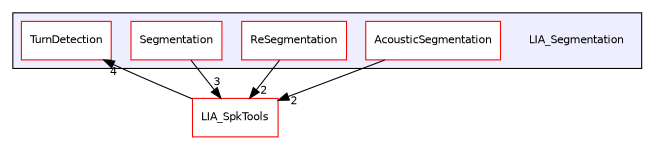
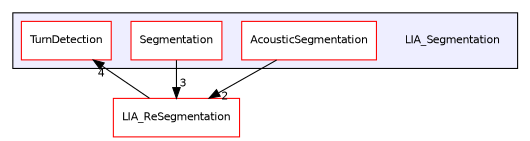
node "ReSegmentation": removed
node "LIA_SpkTools": label "LIA_SpkTools" -> "LIA_ReSegmentation"
